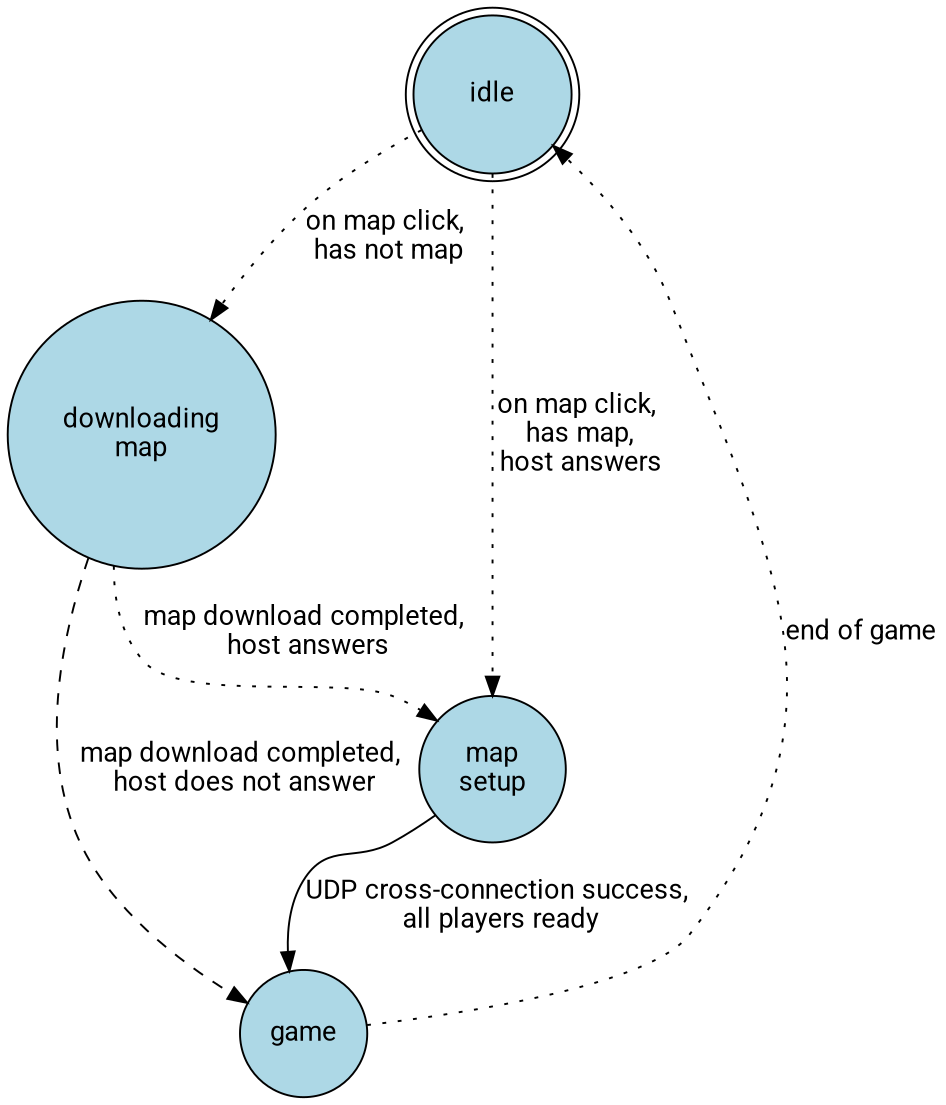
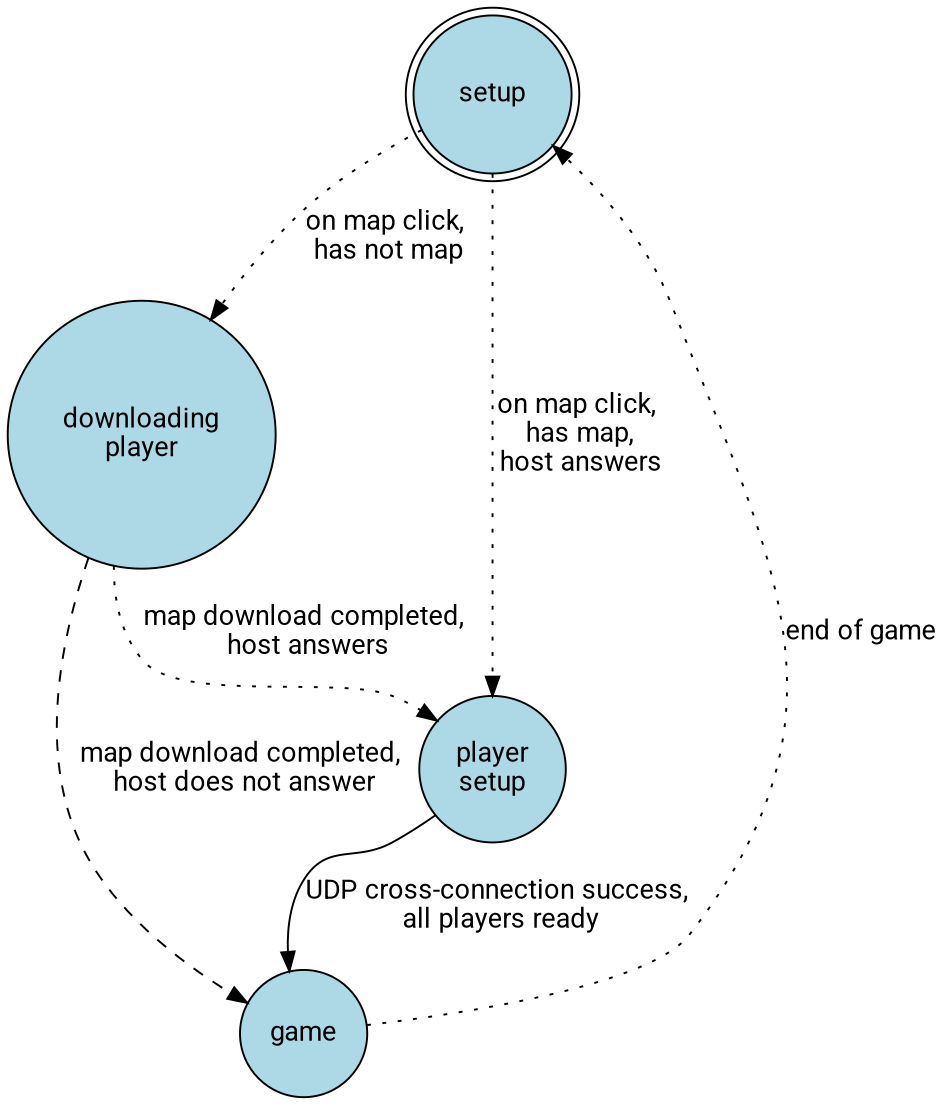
node "idle": label "idle" -> "setup"
node "downloading map": label "downloading map" -> "downloading player"
node "map setup": label "map setup" -> "player setup"
